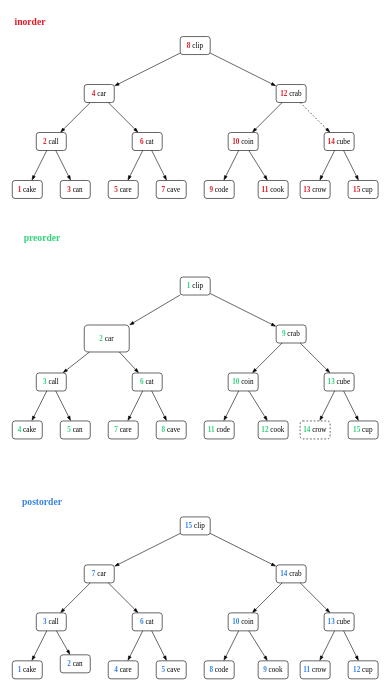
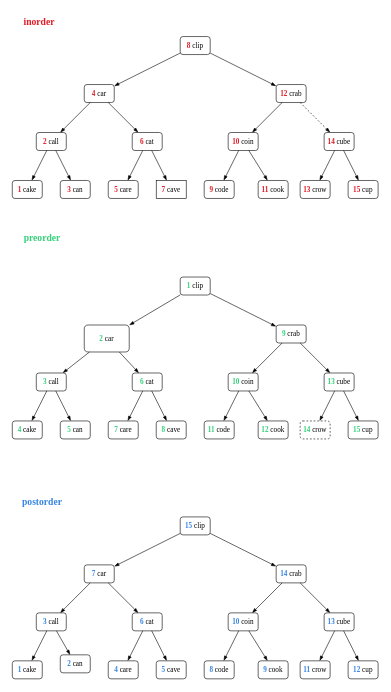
node "inorder": moved (30, 21) -> (39, 21)
node "7 cave": shape rounded rectangle -> rectangle
